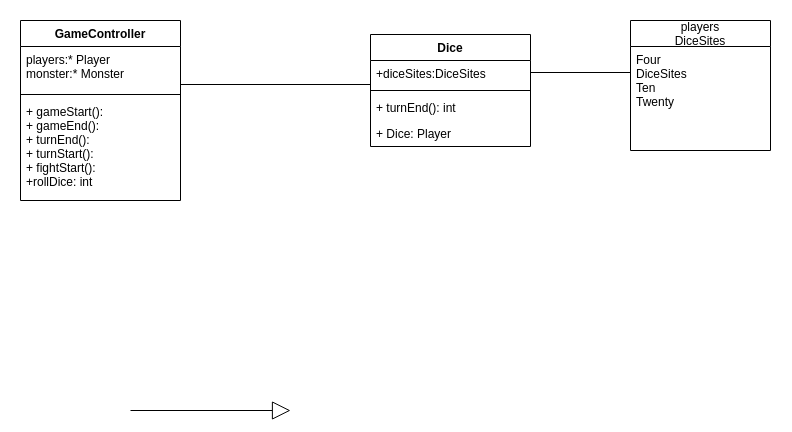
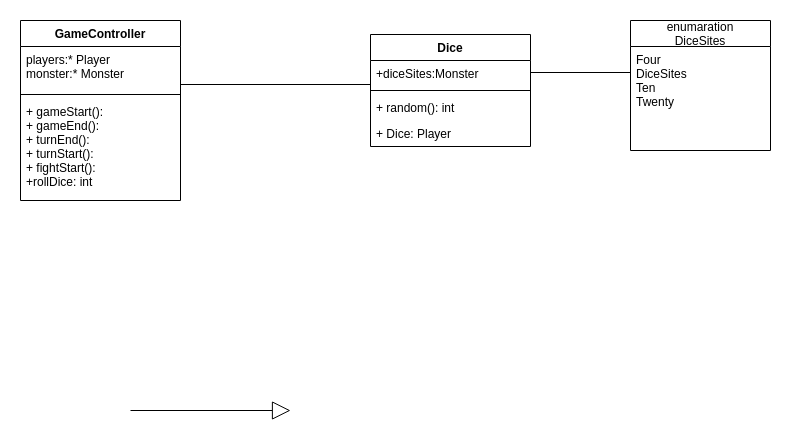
node "players DiceSites": label "players DiceSites" -> "enumaration DiceSites"
node "+diceSites:DiceSites": label "+diceSites:DiceSites" -> "+diceSites:Monster"
node "+ turnEnd(): int": label "+ turnEnd(): int" -> "+ random(): int"
